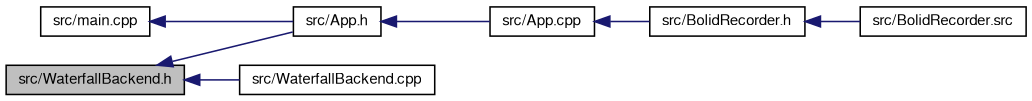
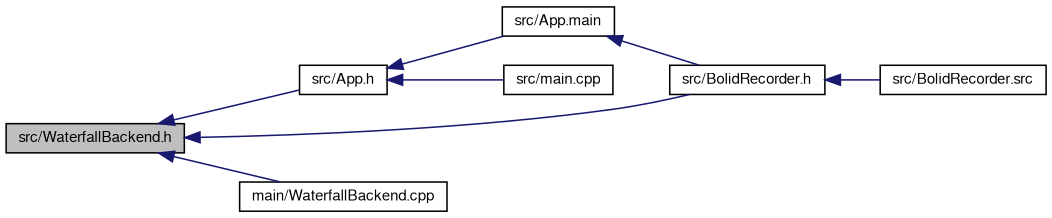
edge "src/App.h" -> "src/main.cpp": reversed
node "src/App.cpp": label "src/App.cpp" -> "src/App.main"
node "src/WaterfallBackend.cpp": label "src/WaterfallBackend.cpp" -> "main/WaterfallBackend.cpp"
edge "src/BolidRecorder.h" -> "src/WaterfallBackend.h": added
